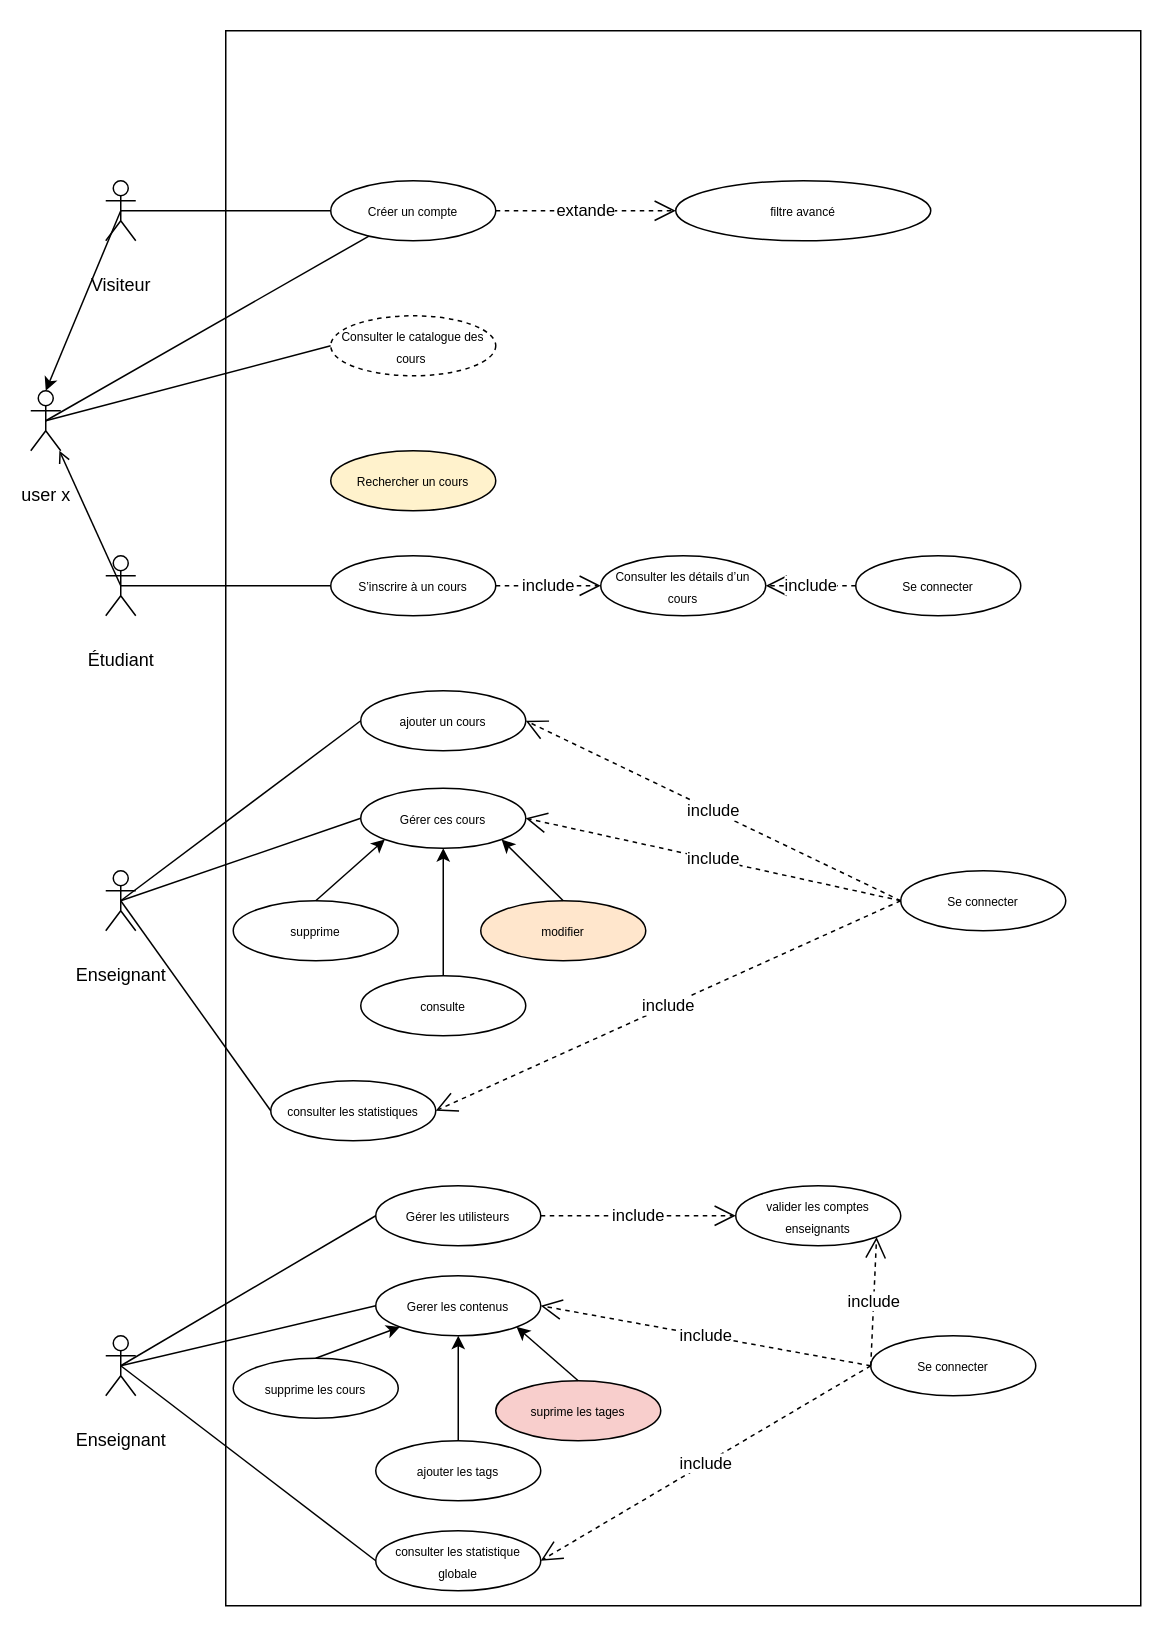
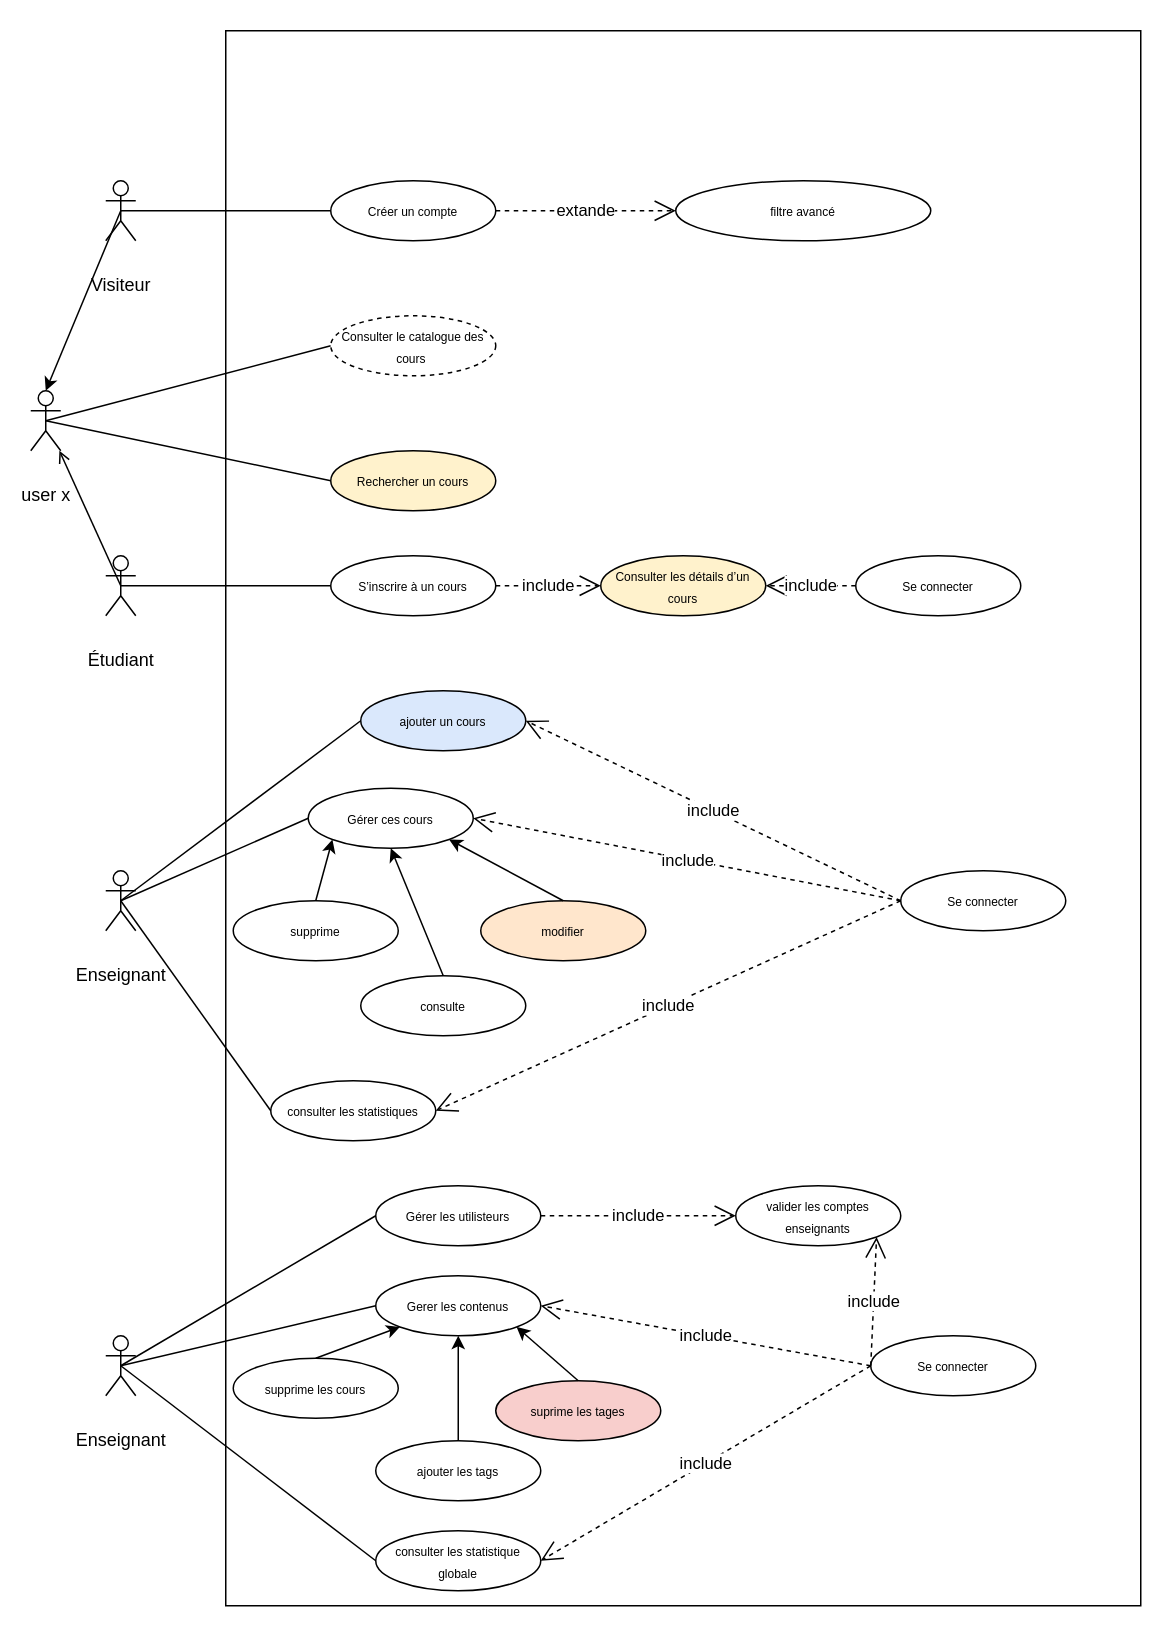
edge "Créer un compte" -- "user x": now "Rechercher un cours" -- "user x"
node "Consulter les détails d’un cours": fillcolor #ffffff -> #fff2cc
node "ajouter un cours": fillcolor #ffffff -> #dae8fc
node "Gérer ces cours": moved (443, 818) -> (391, 818)
